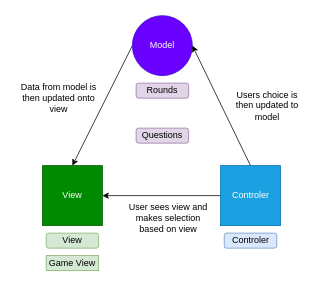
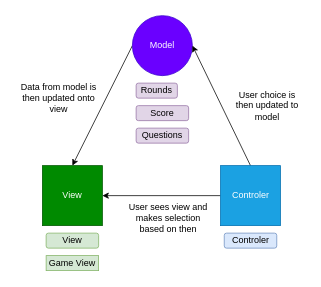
node "Rounds": size 53x15 -> 41x15
node "Users choice is then updated to model": label "Users choice is then updated to model" -> "User choice is then updated to model"
node "Score": added
node "User sees view and makes selection based on view": label "User sees view and makes selection based on view" -> "User sees view and makes selection based on then"
